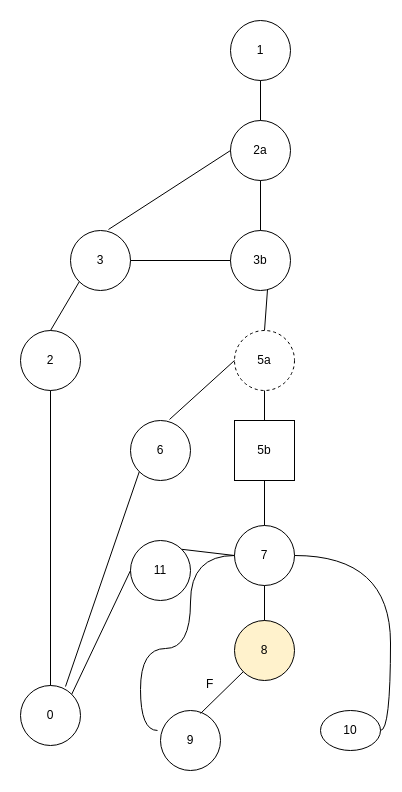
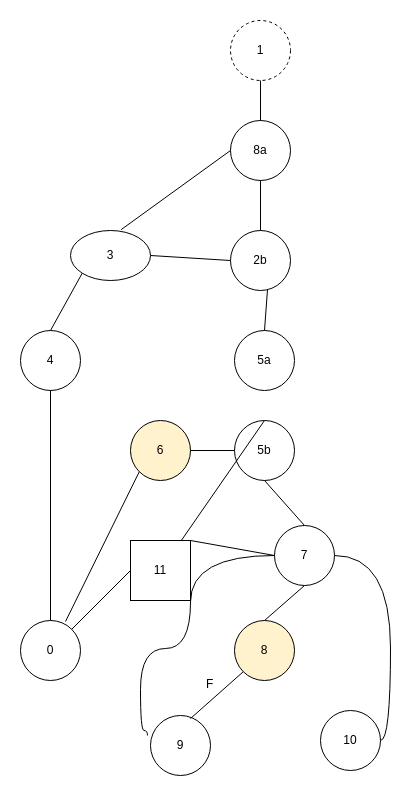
node "1": style solid -> dashed
node "2a": label "2a" -> "8a"
node "3": size 60x60 -> 80x50
node "3b": label "3b" -> "2b"
node "2": label "2" -> "4"
node "5a": style dashed -> solid
edge "5a" -- "6": removed
edge "5a" -- "5b": now "11" -- "5b"
node "6": fillcolor #ffffff -> #fff2cc
edge "6" -- "5b": added
node "5b": shape rectangle -> ellipse
node "7": moved (265, 556) -> (305, 556)
node "11": shape ellipse -> rectangle
node "0": moved (51, 716) -> (51, 651)
node "10": size 60x40 -> 60x60
node "9": moved (191, 741) -> (181, 746)
